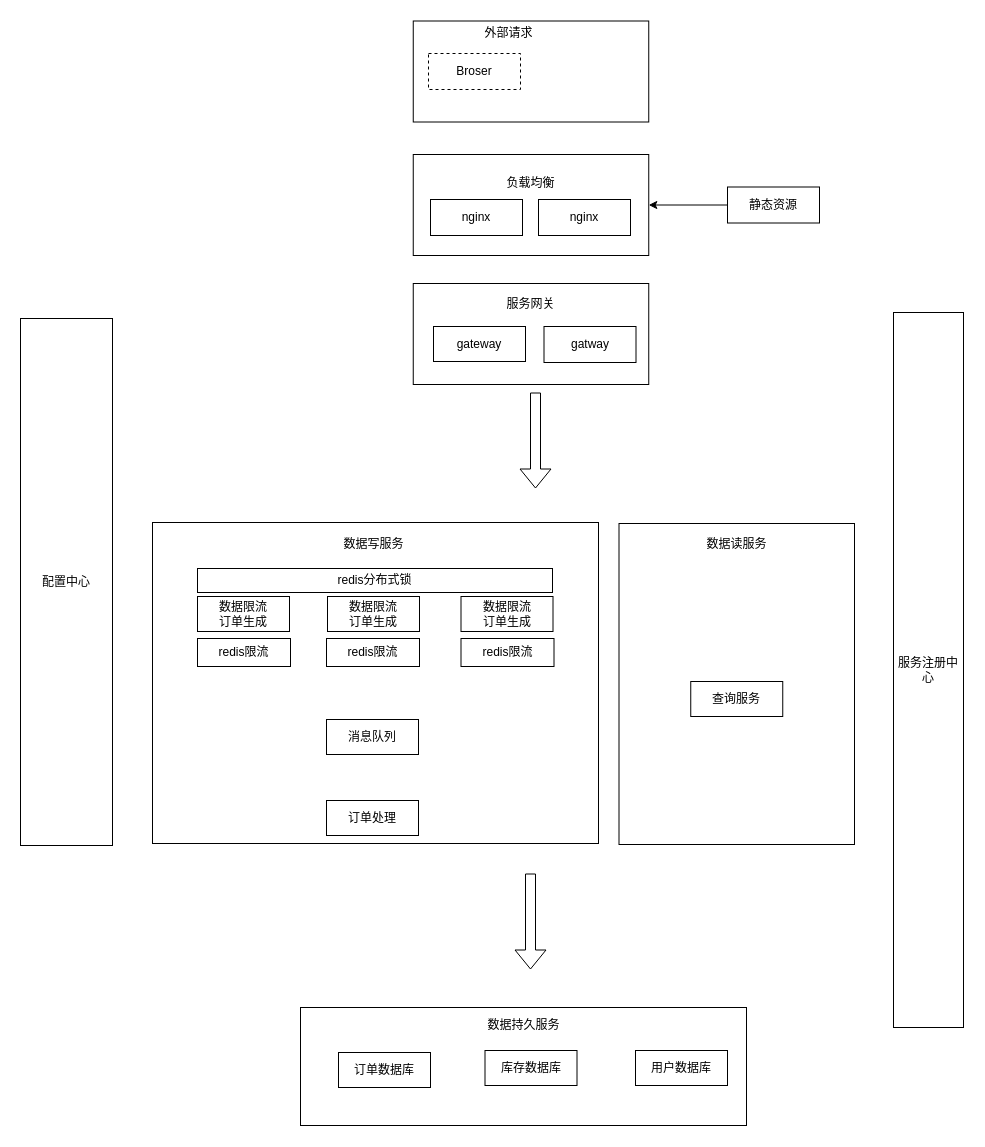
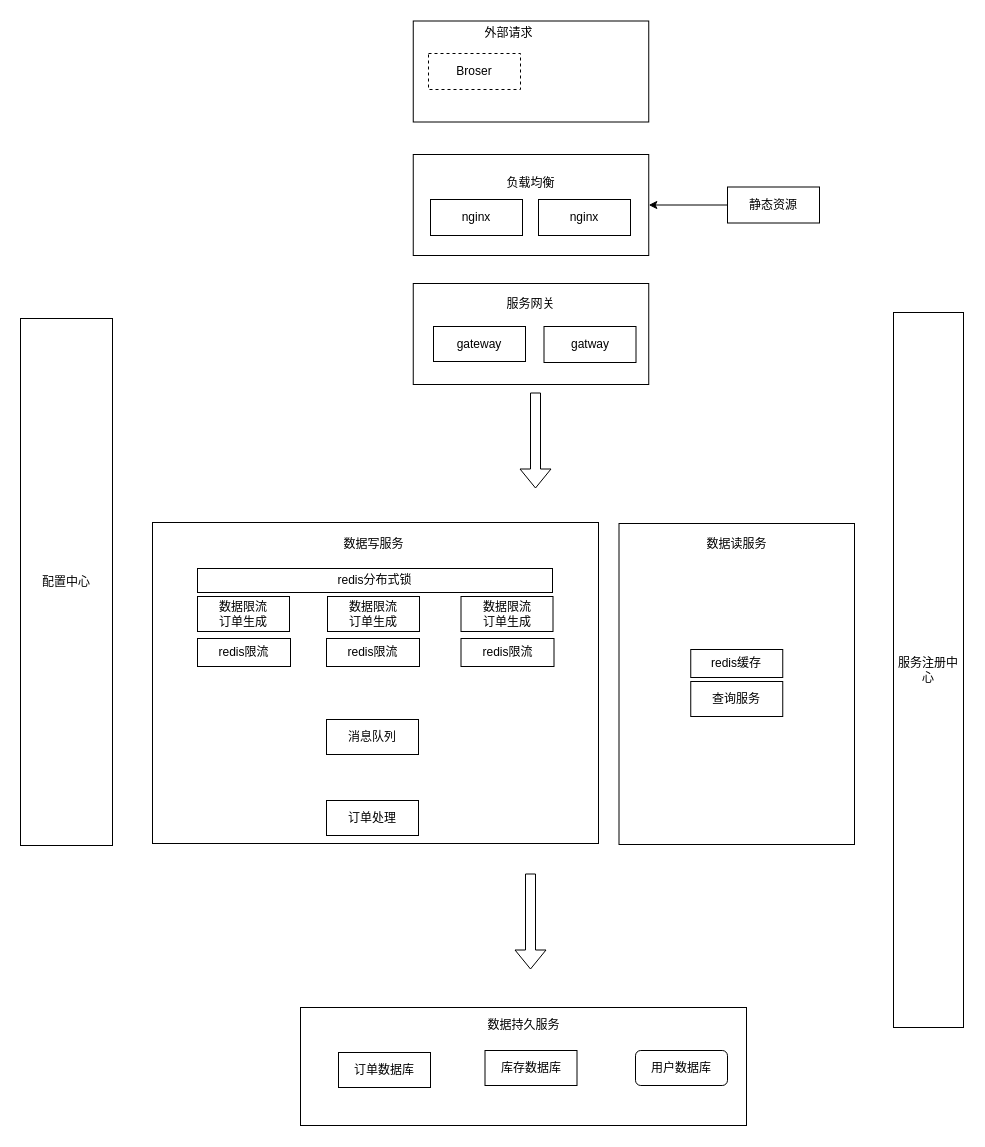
node "redis缓存": added
node "用户数据库": shape rectangle -> rounded rectangle
